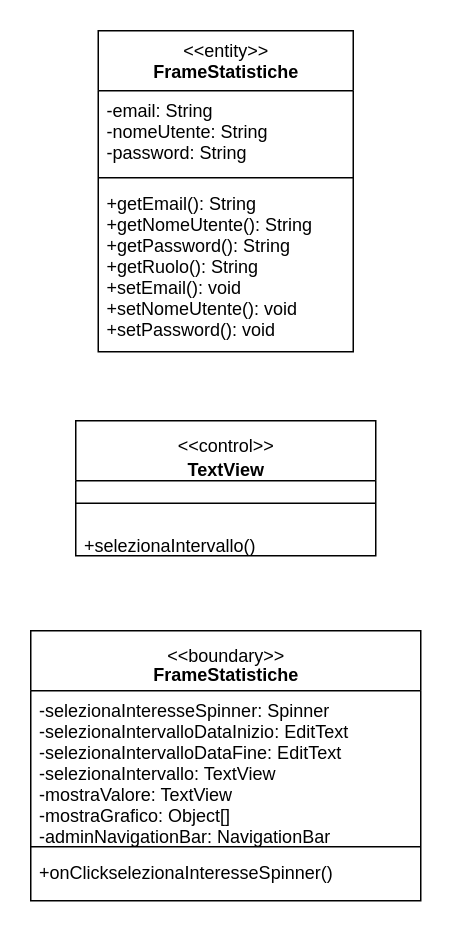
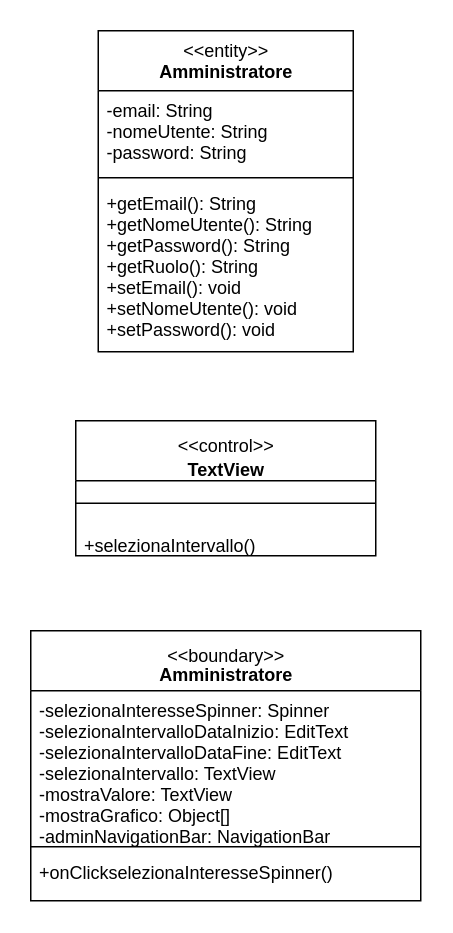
node "<<entity>> FrameStatistiche": label "<<entity>> FrameStatistiche" -> "<<entity>> Amministratore"
node "<<boundary>> FrameStatistiche": label "<<boundary>> FrameStatistiche" -> "<<boundary>> Amministratore"
